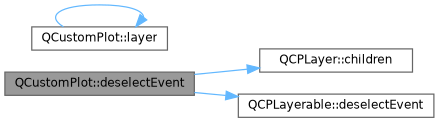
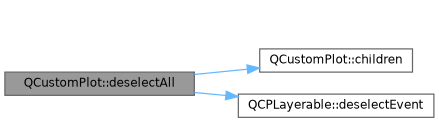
node "QCustomPlot::layer": removed
node "QCPLayer::children": label "QCPLayer::children" -> "QCustomPlot::children"
node "QCustomPlot::deselectEvent": label "QCustomPlot::deselectEvent" -> "QCustomPlot::deselectAll"
